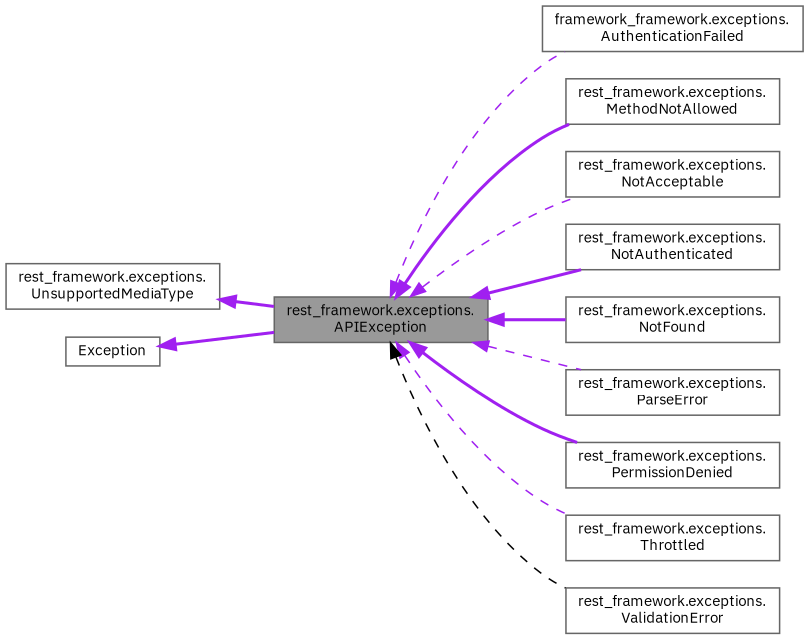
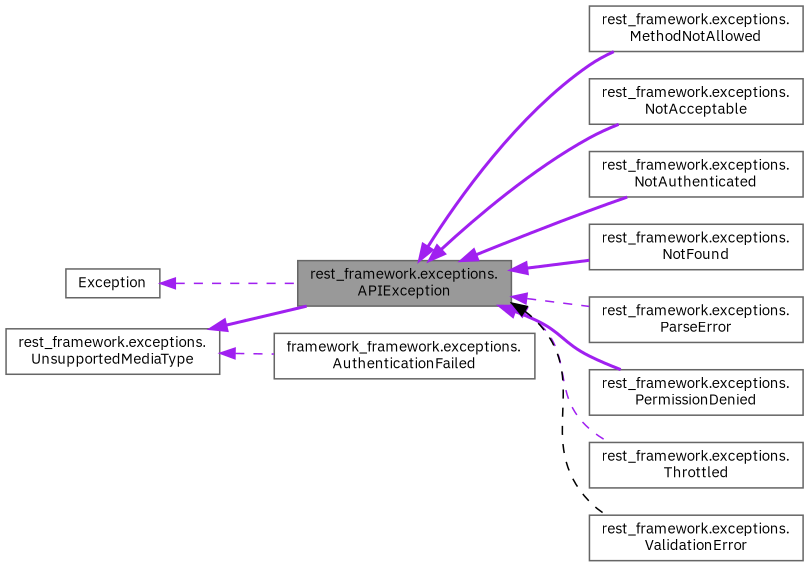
edge "framework_framework.exceptions. AuthenticationFailed" -> "rest_framework.exceptions. APIException": now "framework_framework.exceptions. AuthenticationFailed" -> "rest_framework.exceptions. UnsupportedMediaType"
edge "rest_framework.exceptions. NotAcceptable" -> "rest_framework.exceptions. APIException": style dashed -> bold
edge "rest_framework.exceptions. APIException" -> "Exception": style bold -> dashed
